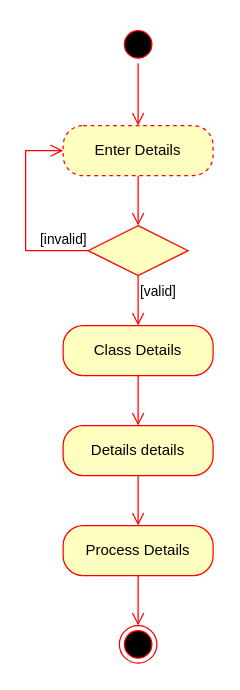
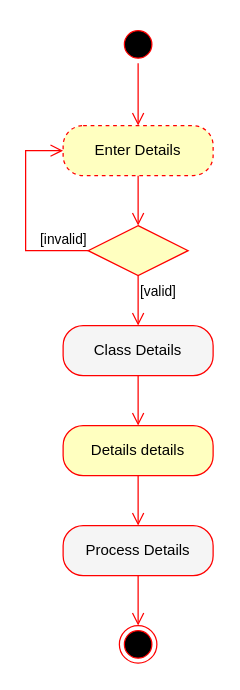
node "Class Details": fillcolor #ffffc0 -> #f5f5f5
node "Process Details": fillcolor #ffffc0 -> #f5f5f5
